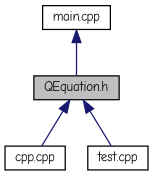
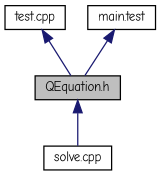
node "main.cpp": label "main.cpp" -> "main.test"
edge "test.cpp" -> "QEquation.h": reversed
node "cpp.cpp": label "cpp.cpp" -> "solve.cpp"
